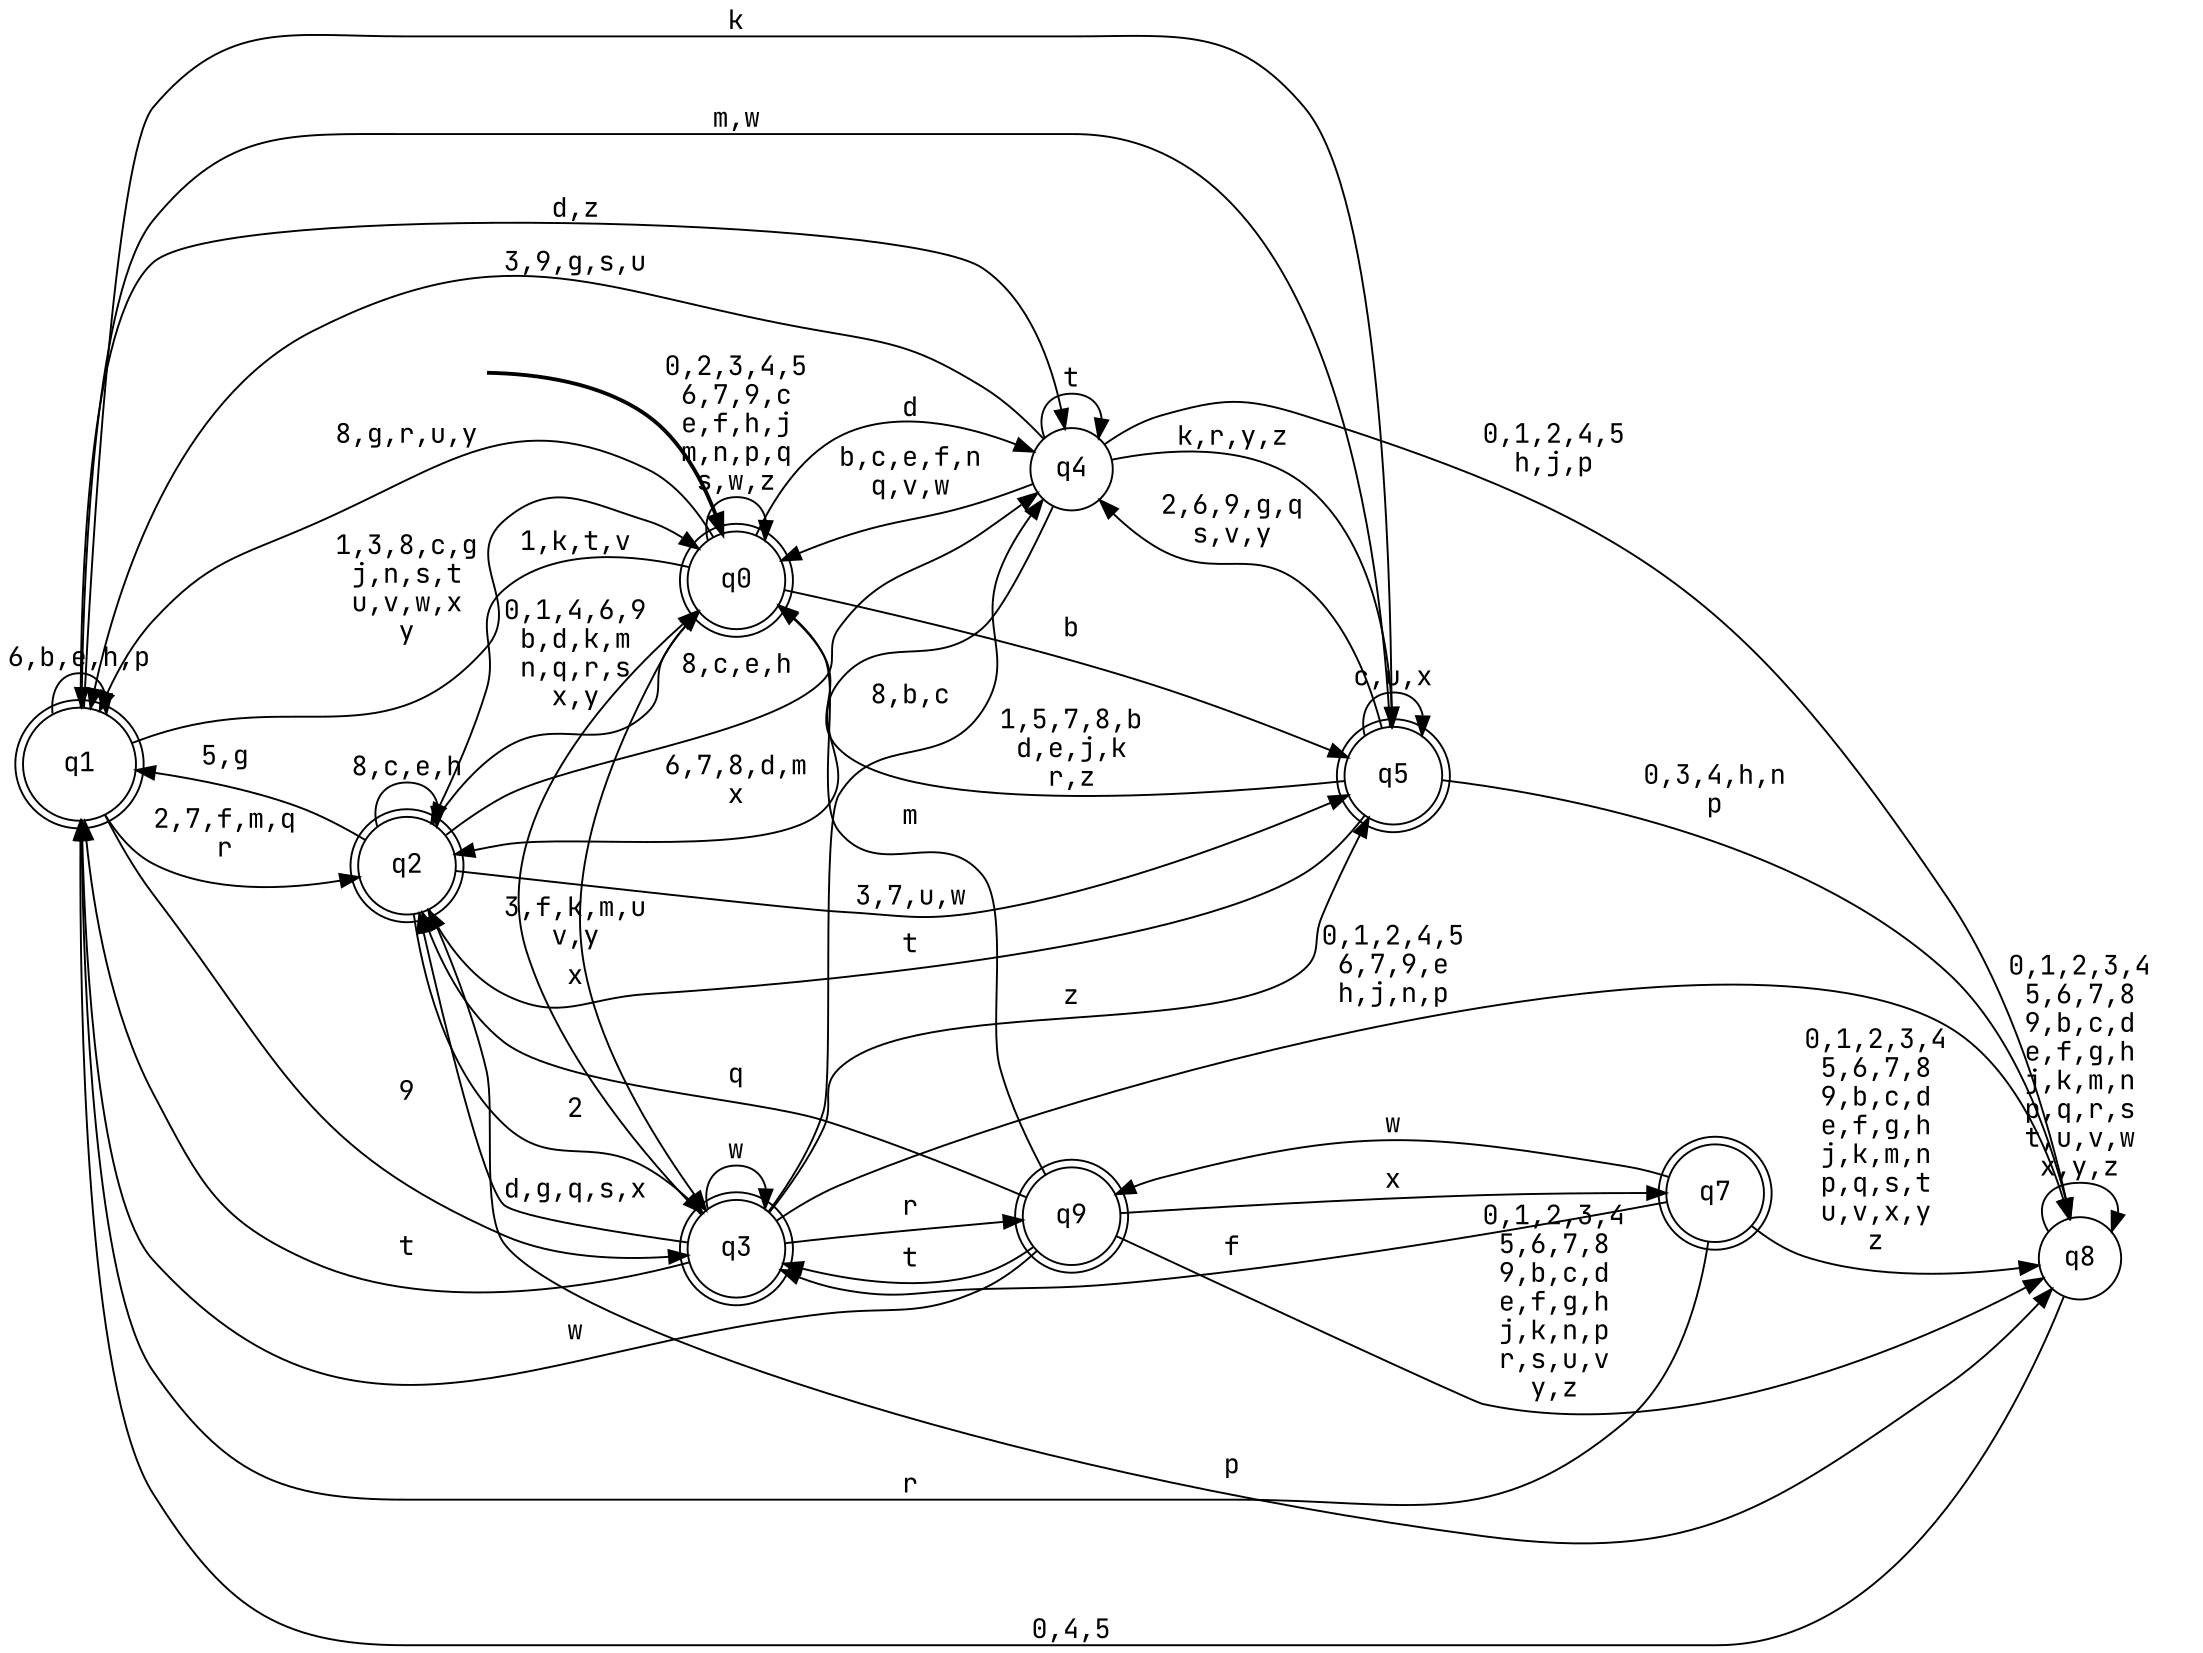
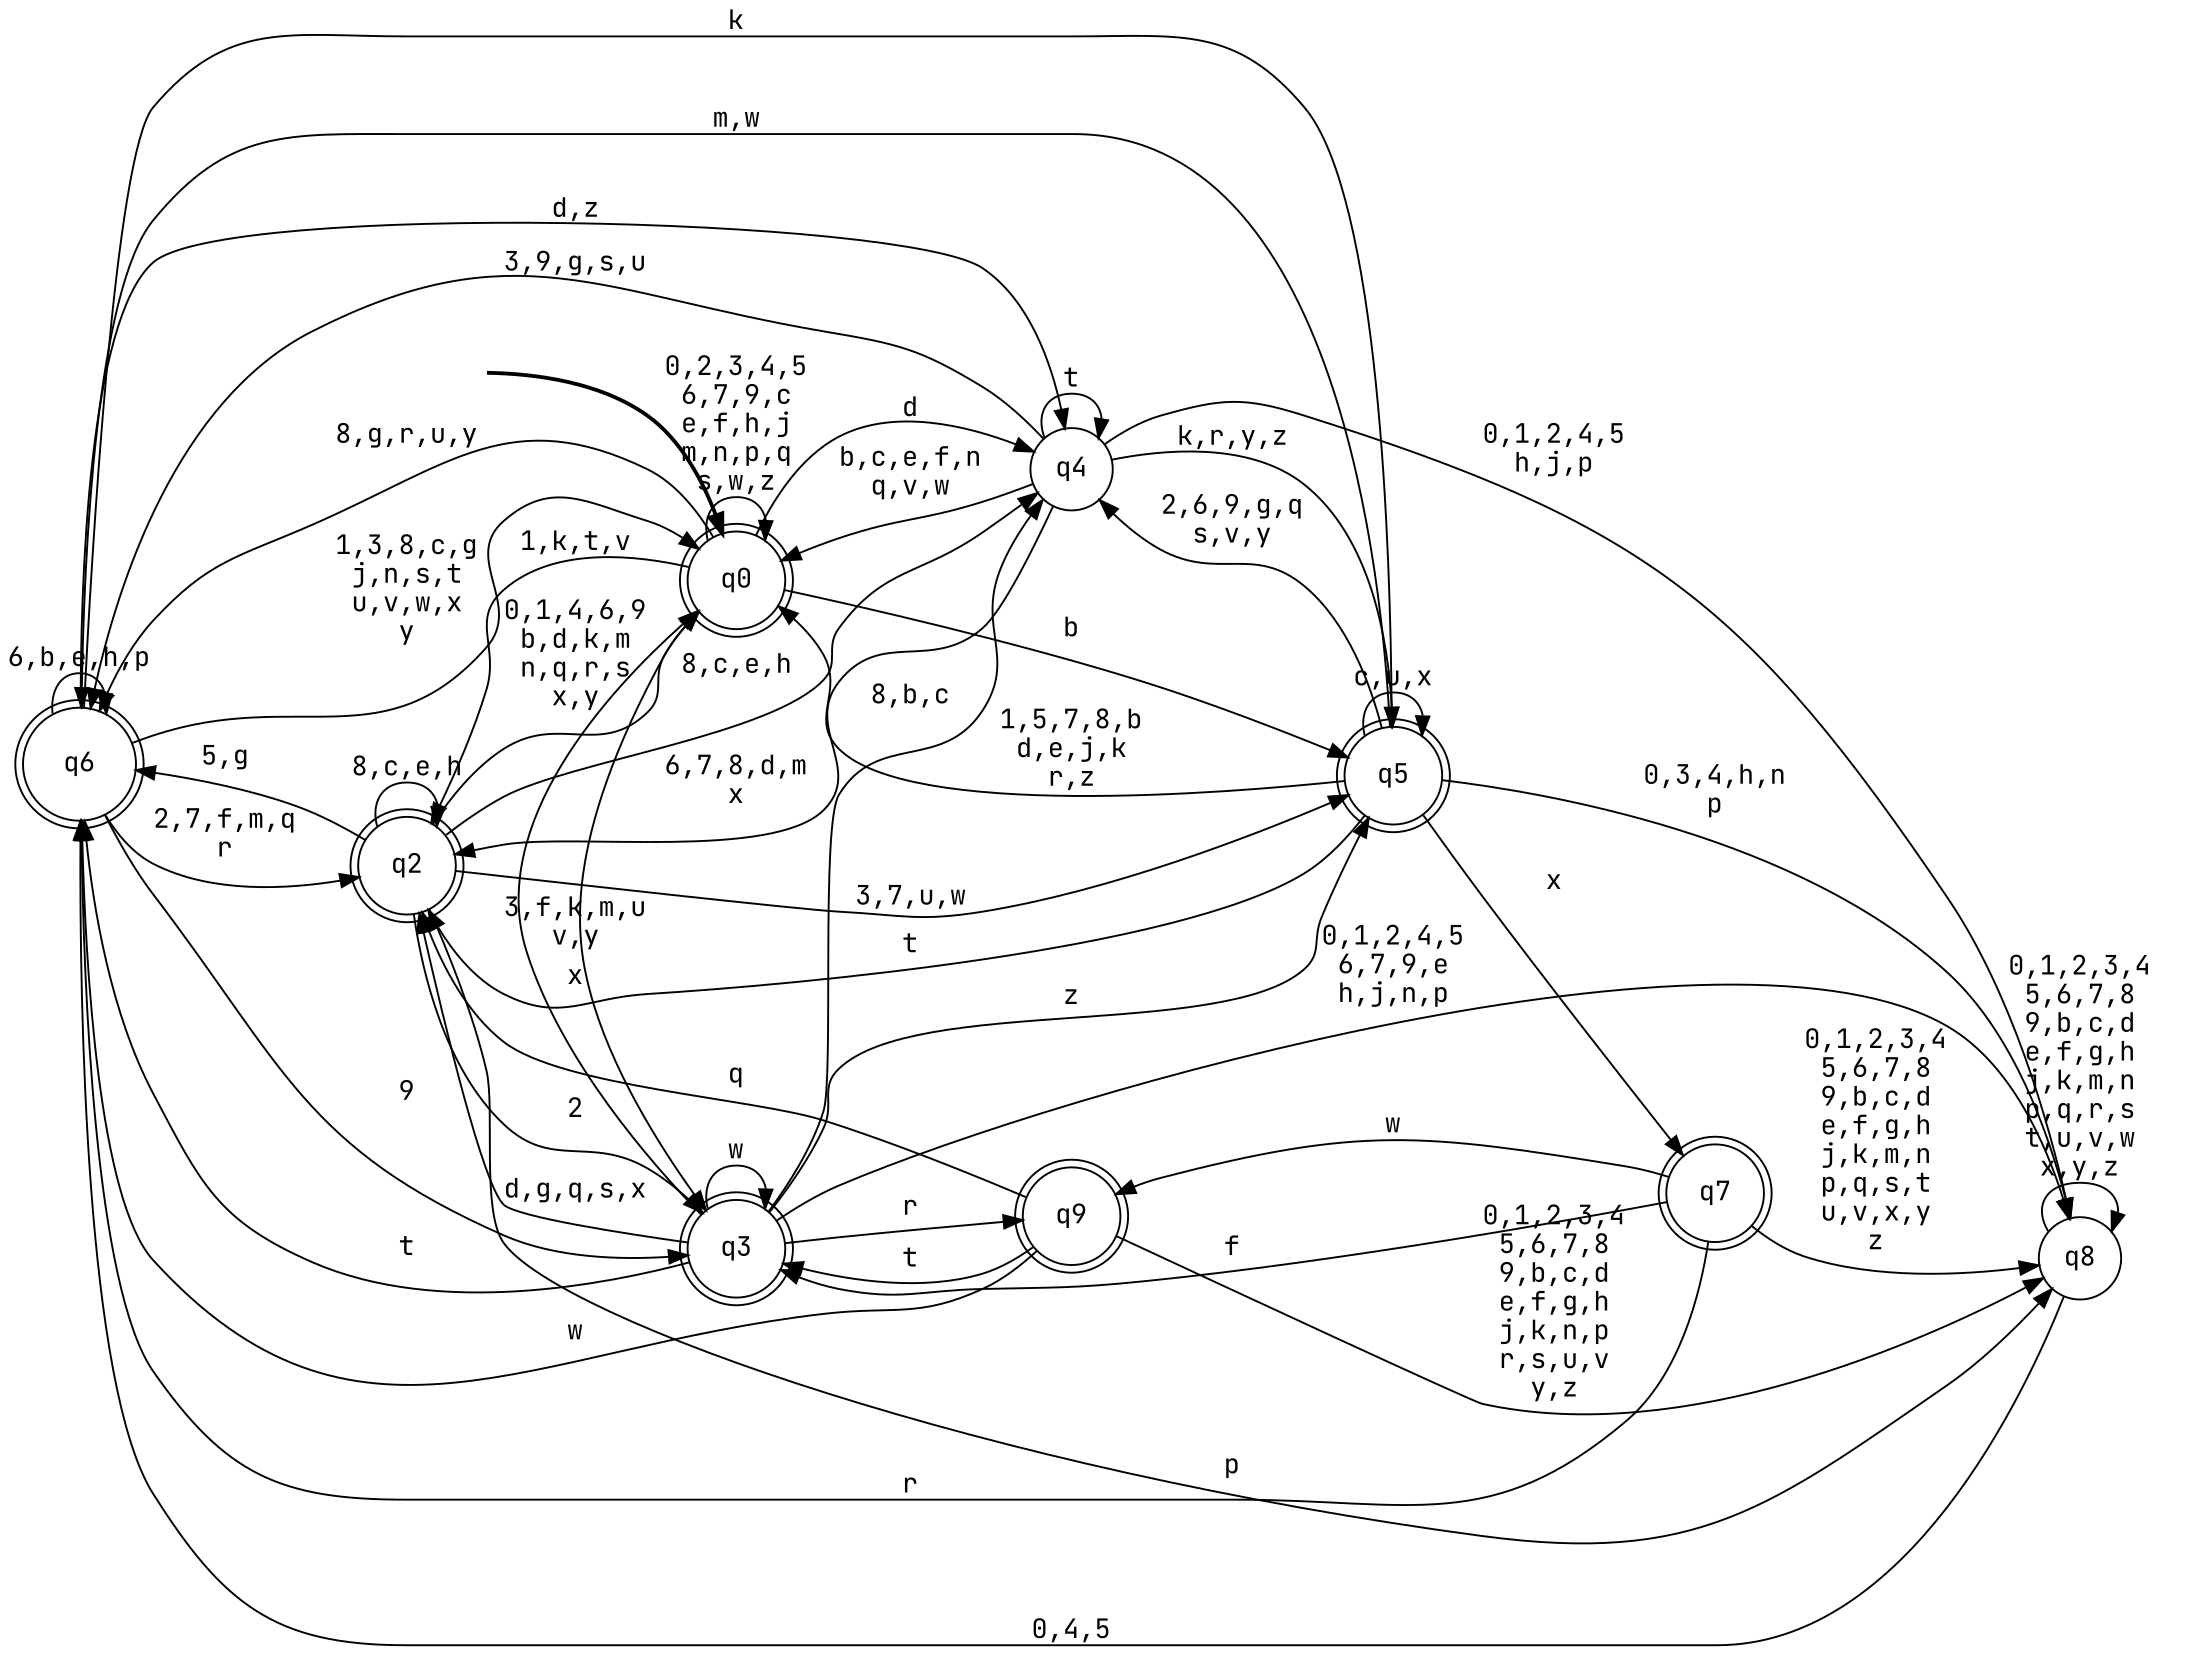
node "q1": label "q1" -> "q6"
edge "q9" -> "q0": removed, label "m"
edge "q9" -> "q7": now "q5" -> "q7"
